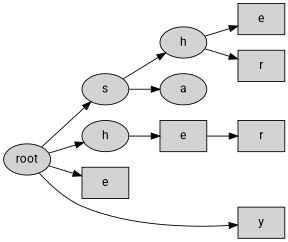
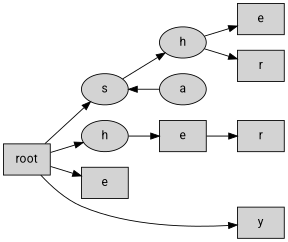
edge "s" -> "a": reversed
node "root": shape ellipse -> box
